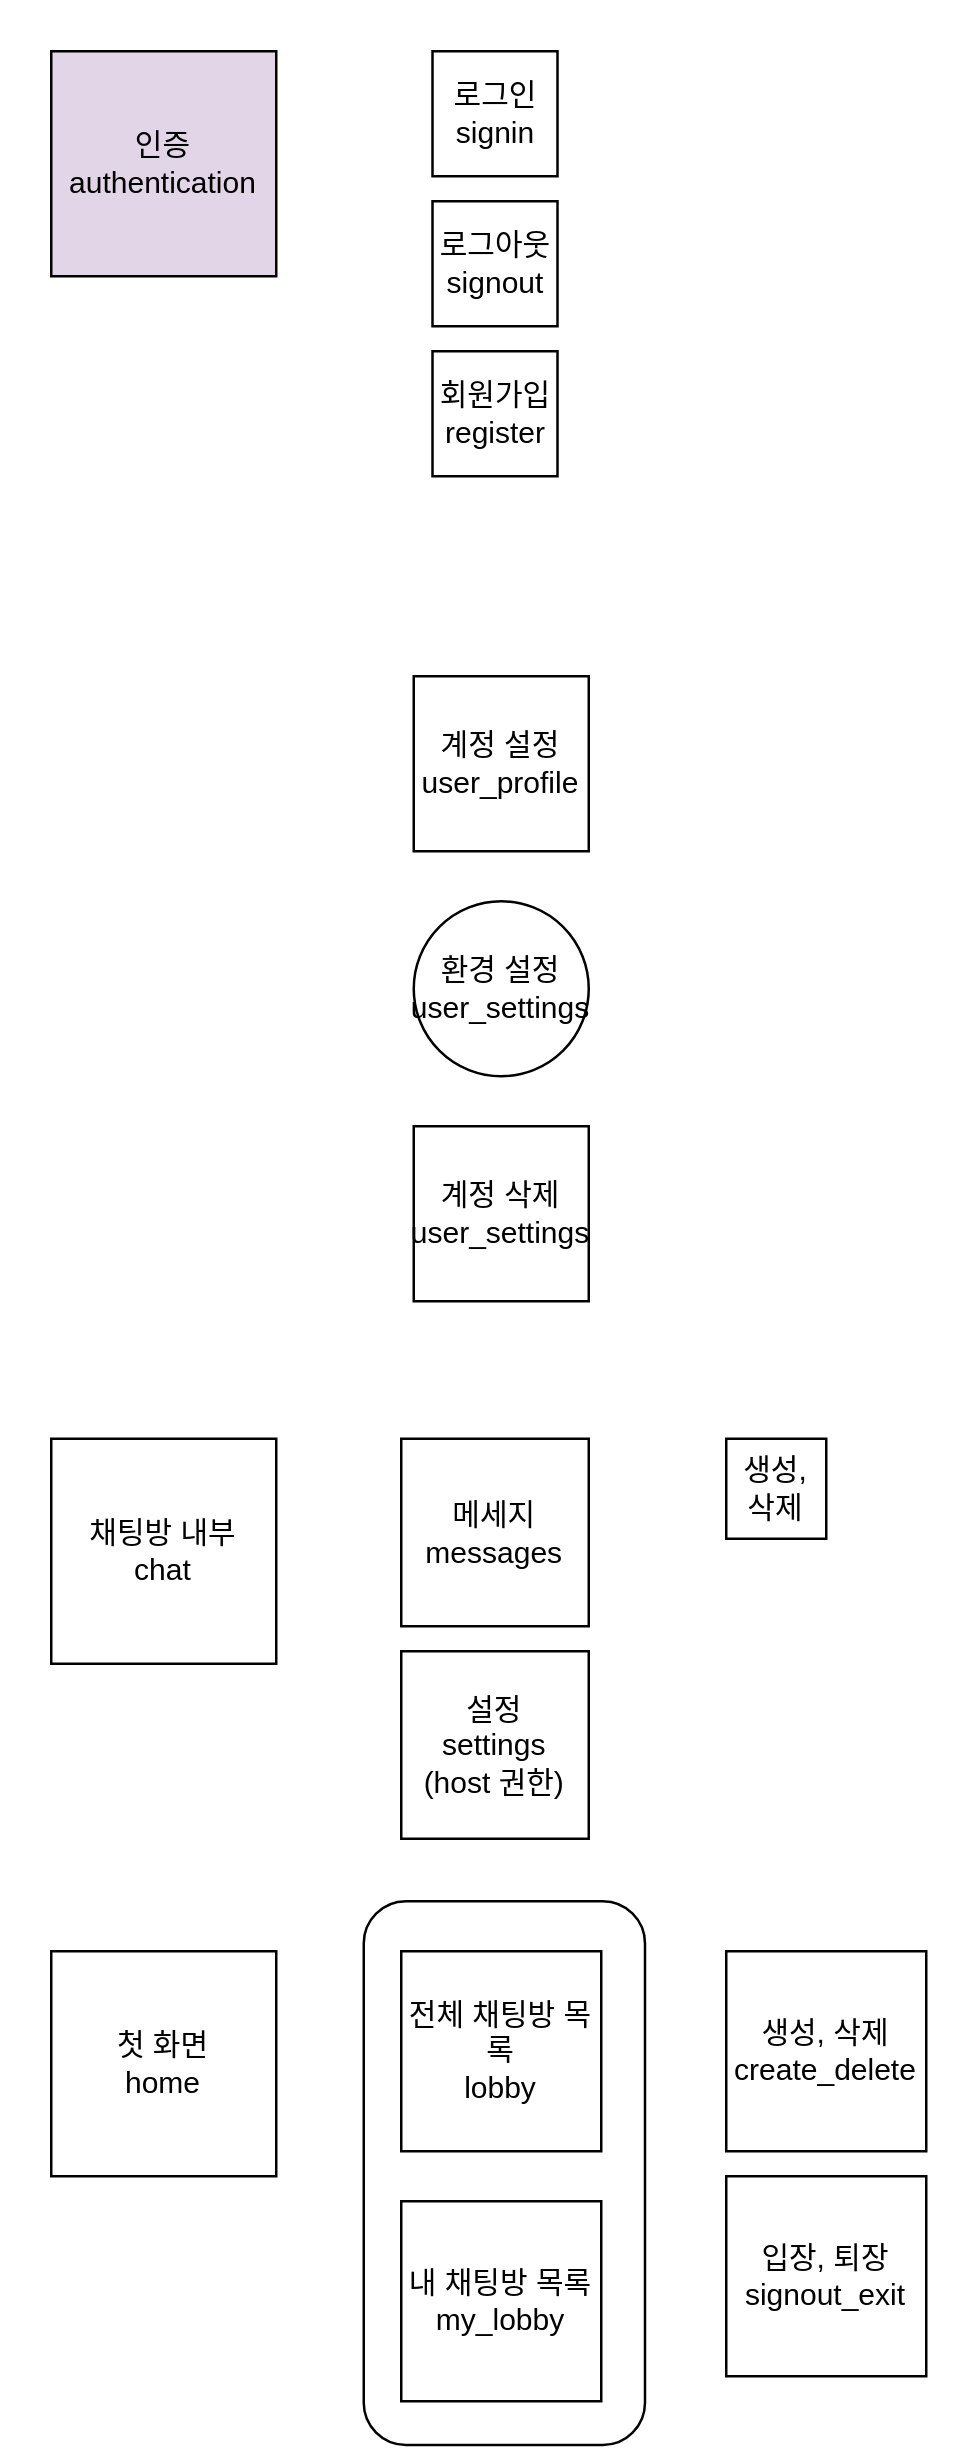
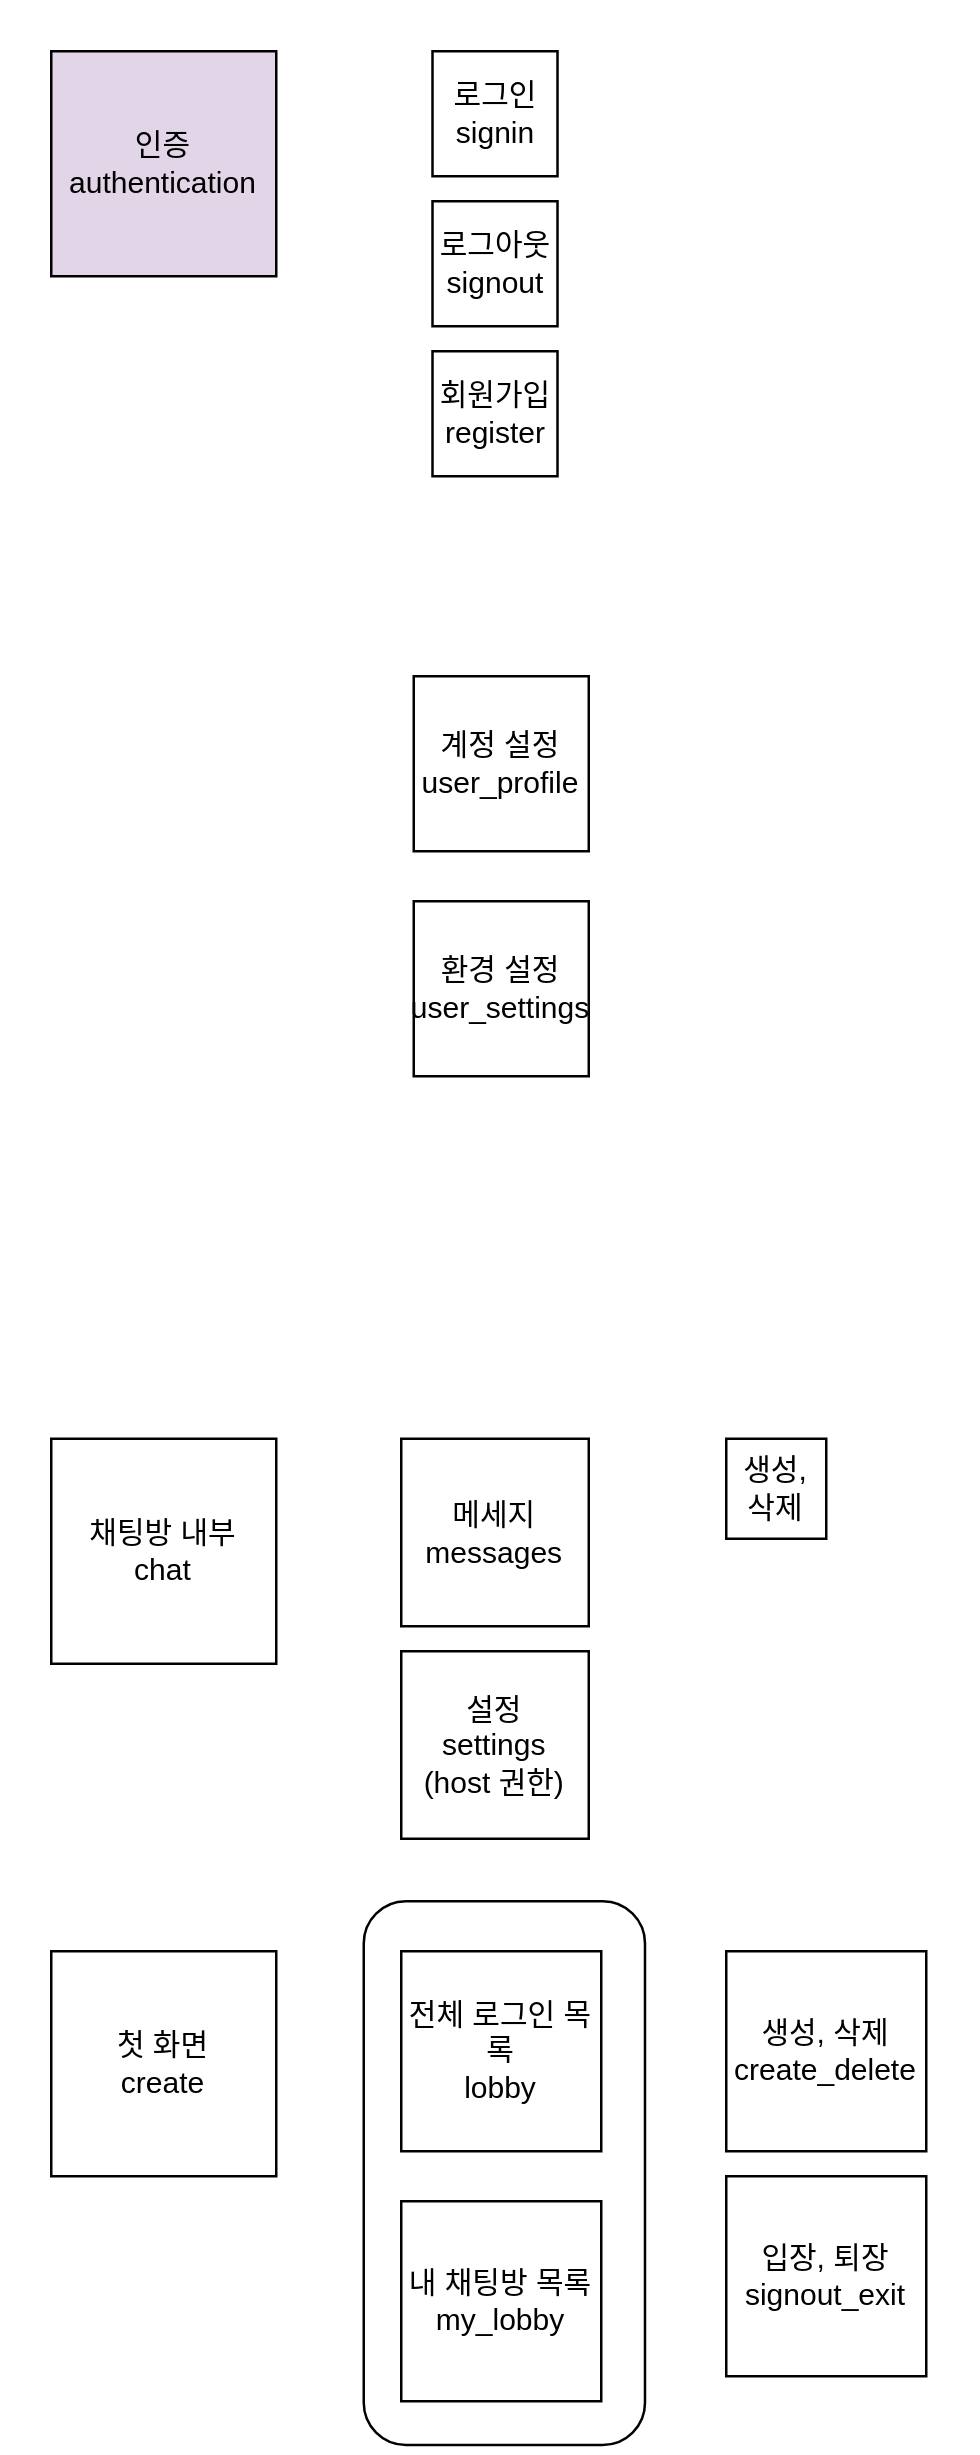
node "환경 설정 user_settings": shape ellipse -> rectangle
node "계정 삭제 user_settings": removed
node "전체 채팅방 목록 lobby": label "전체 채팅방 목록 lobby" -> "전체 로그인 목록 lobby"
node "첫 화면 home": label "첫 화면 home" -> "첫 화면 create"
